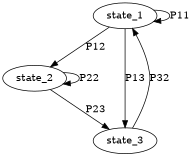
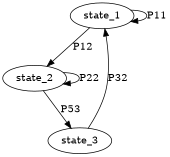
edge "state_1" -> "state_3": removed, label "P13"
edge "state_2" -> "state_3": label "P23" -> "P53"
